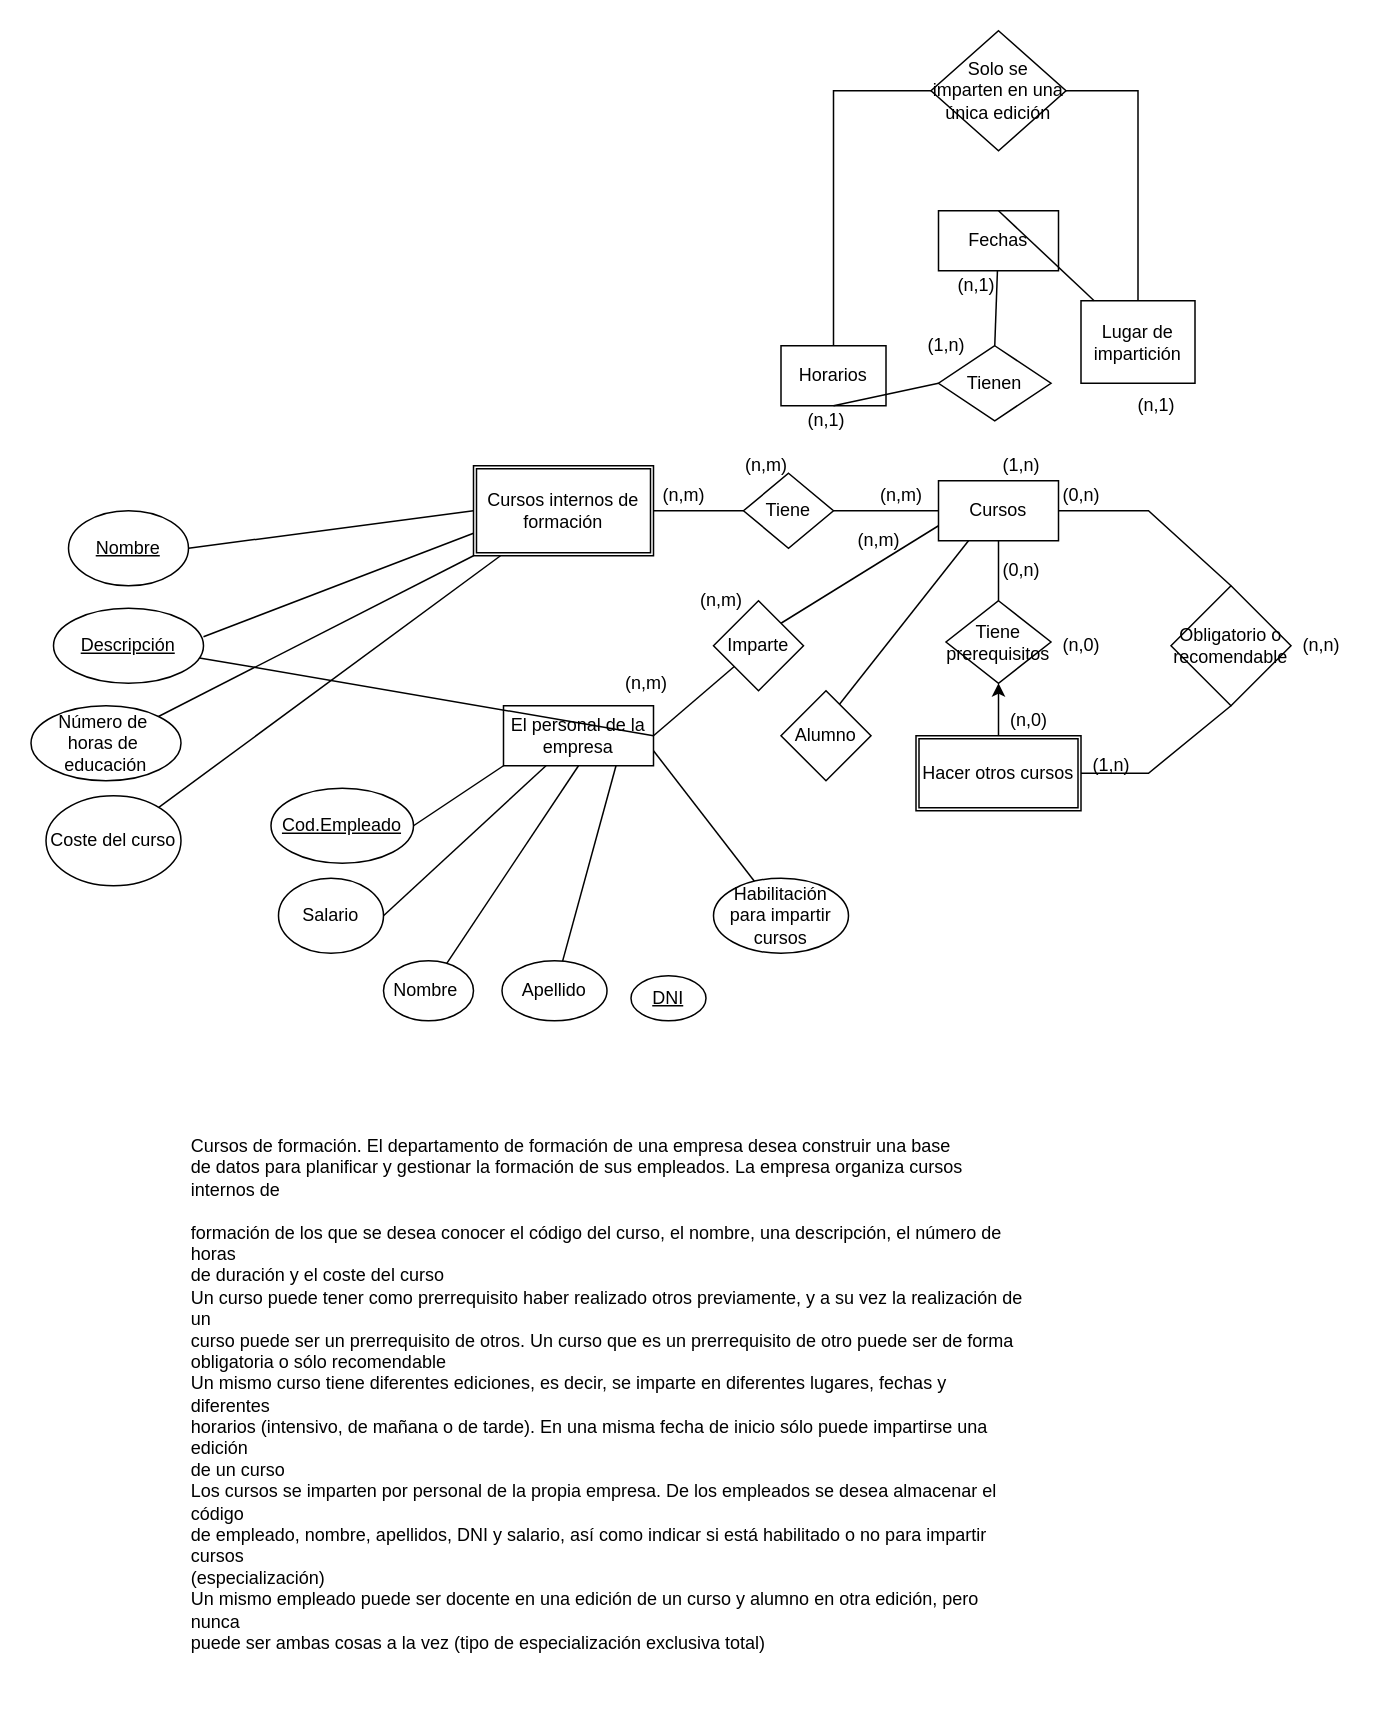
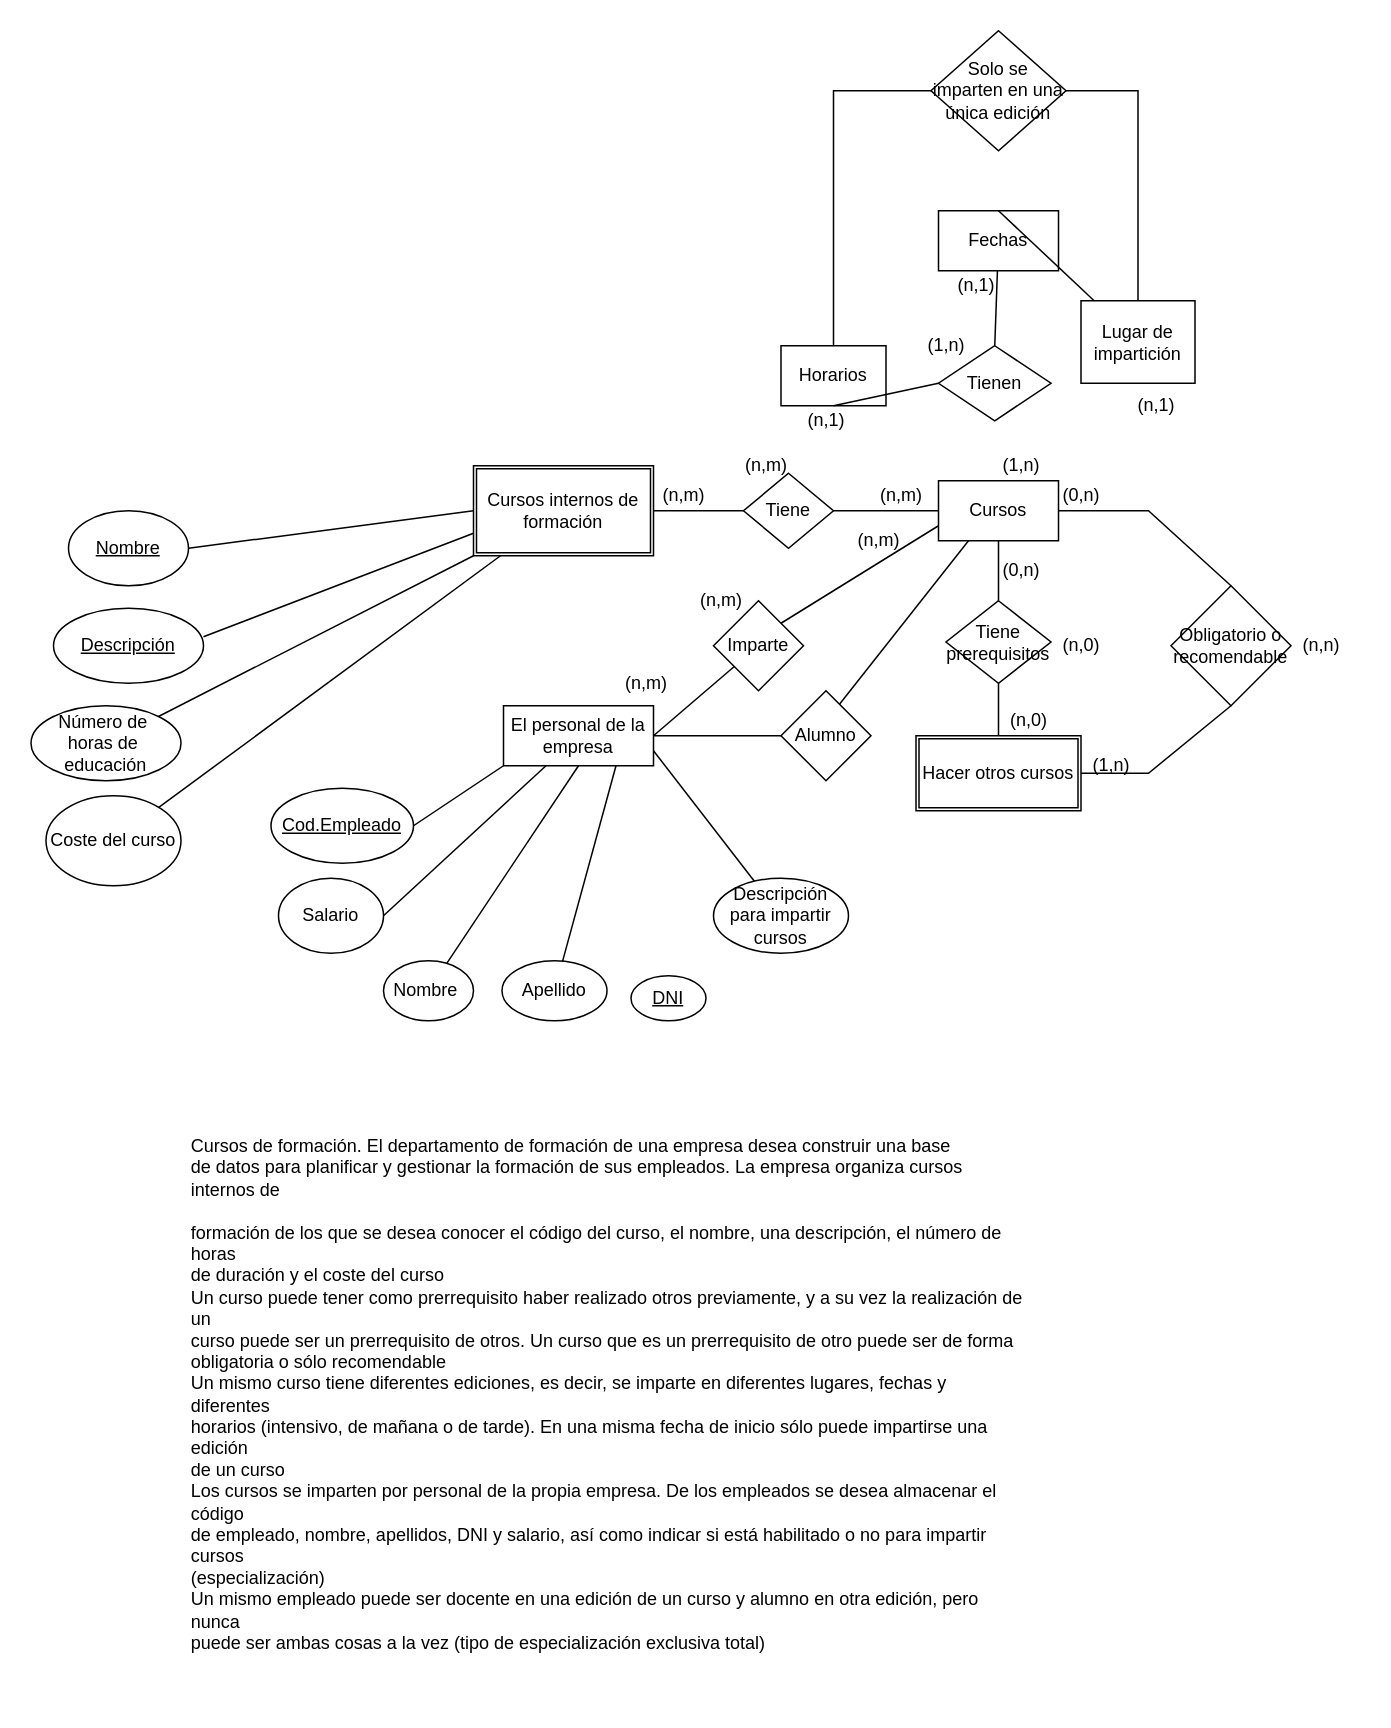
edge "Hacer otros cursos" -> "Tiene prerequisitos": arrowhead classic -> none
edge "Descripción" -- "El personal de la empresa": now "Alumno" -- "El personal de la empresa"
node "Habilitación para impartir cursos": label "Habilitación para impartir cursos" -> "Descripción para impartir cursos"
